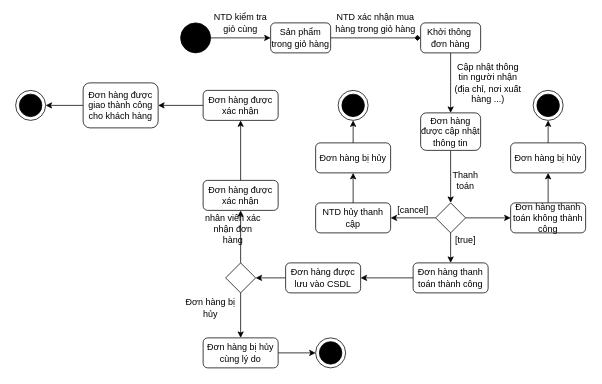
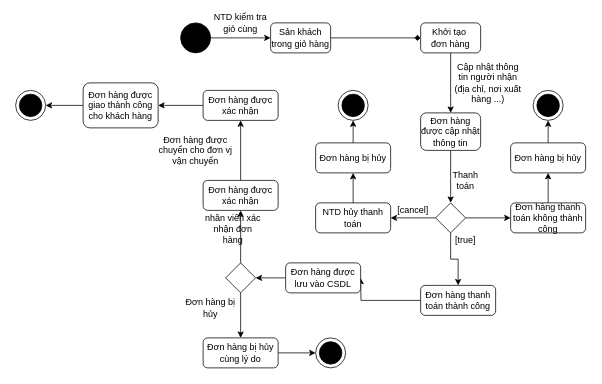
node "NTD xác nhận mua hàng trong giỏ hàng": removed
node "Sản phẩm trong giỏ hàng": label "Sản phẩm trong giỏ hàng" -> "Sản khách trong giỏ hàng"
node "Khởi thông đơn hàng": label "Khởi thông đơn hàng" -> "Khởi tạo đơn hàng"
node "Đơn hàng được chuyển cho đơn vj vận chuyển": added
node "NTD hủy thanh cập": label "NTD hủy thanh cập" -> "NTD hủy thanh toán"
node "Đơn hàng thanh toán thành công": moved (450, 278) -> (458, 300)
